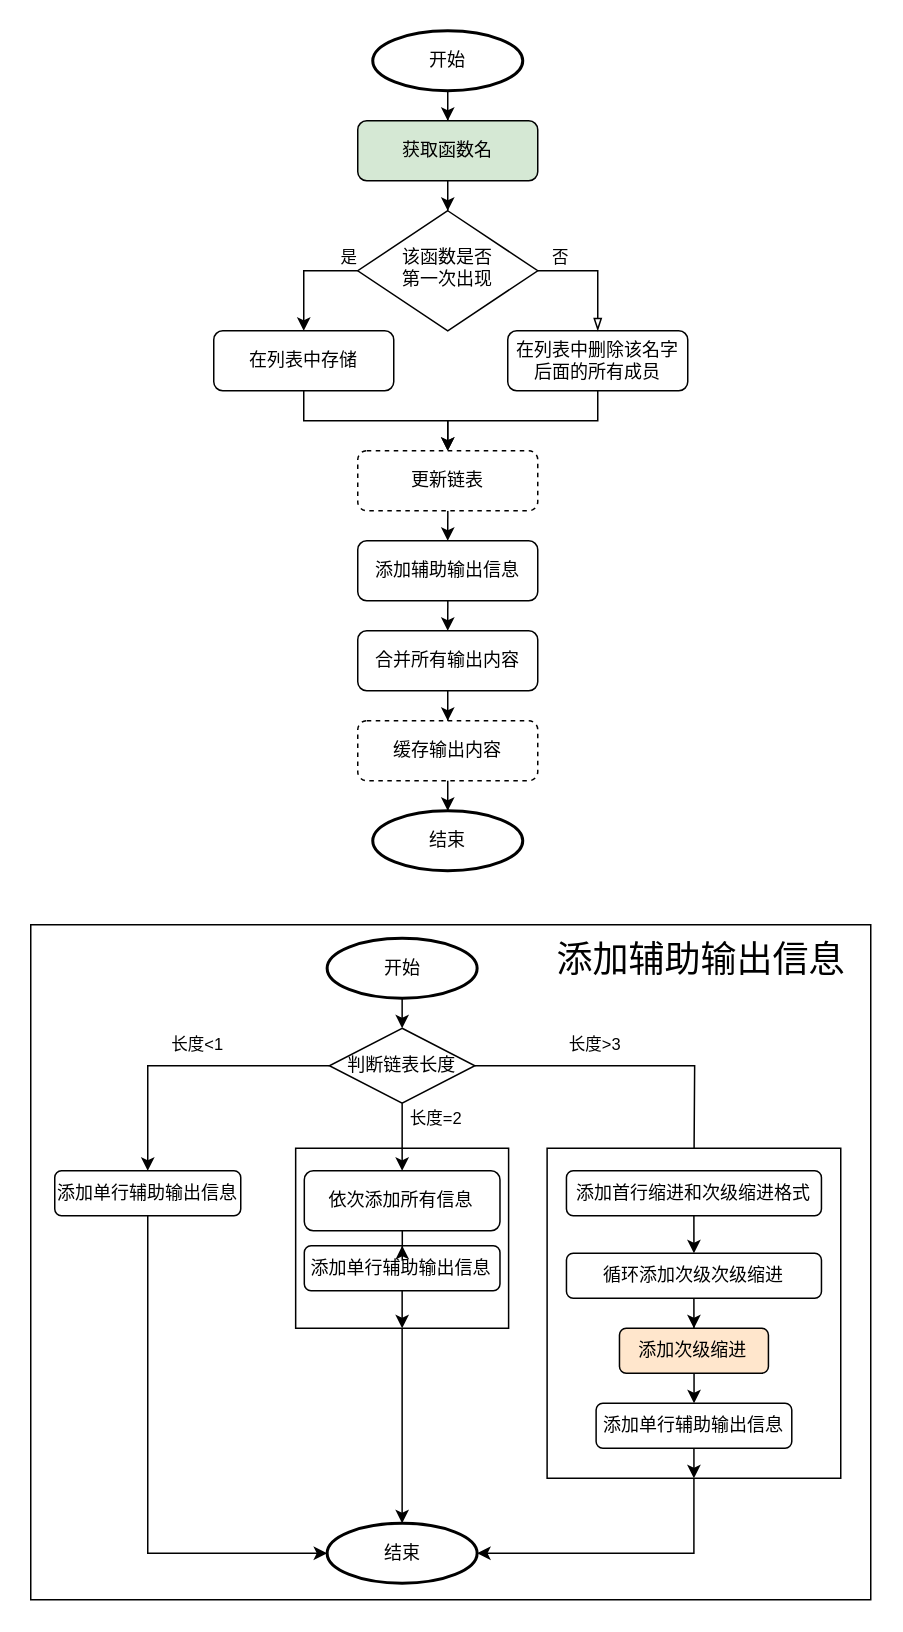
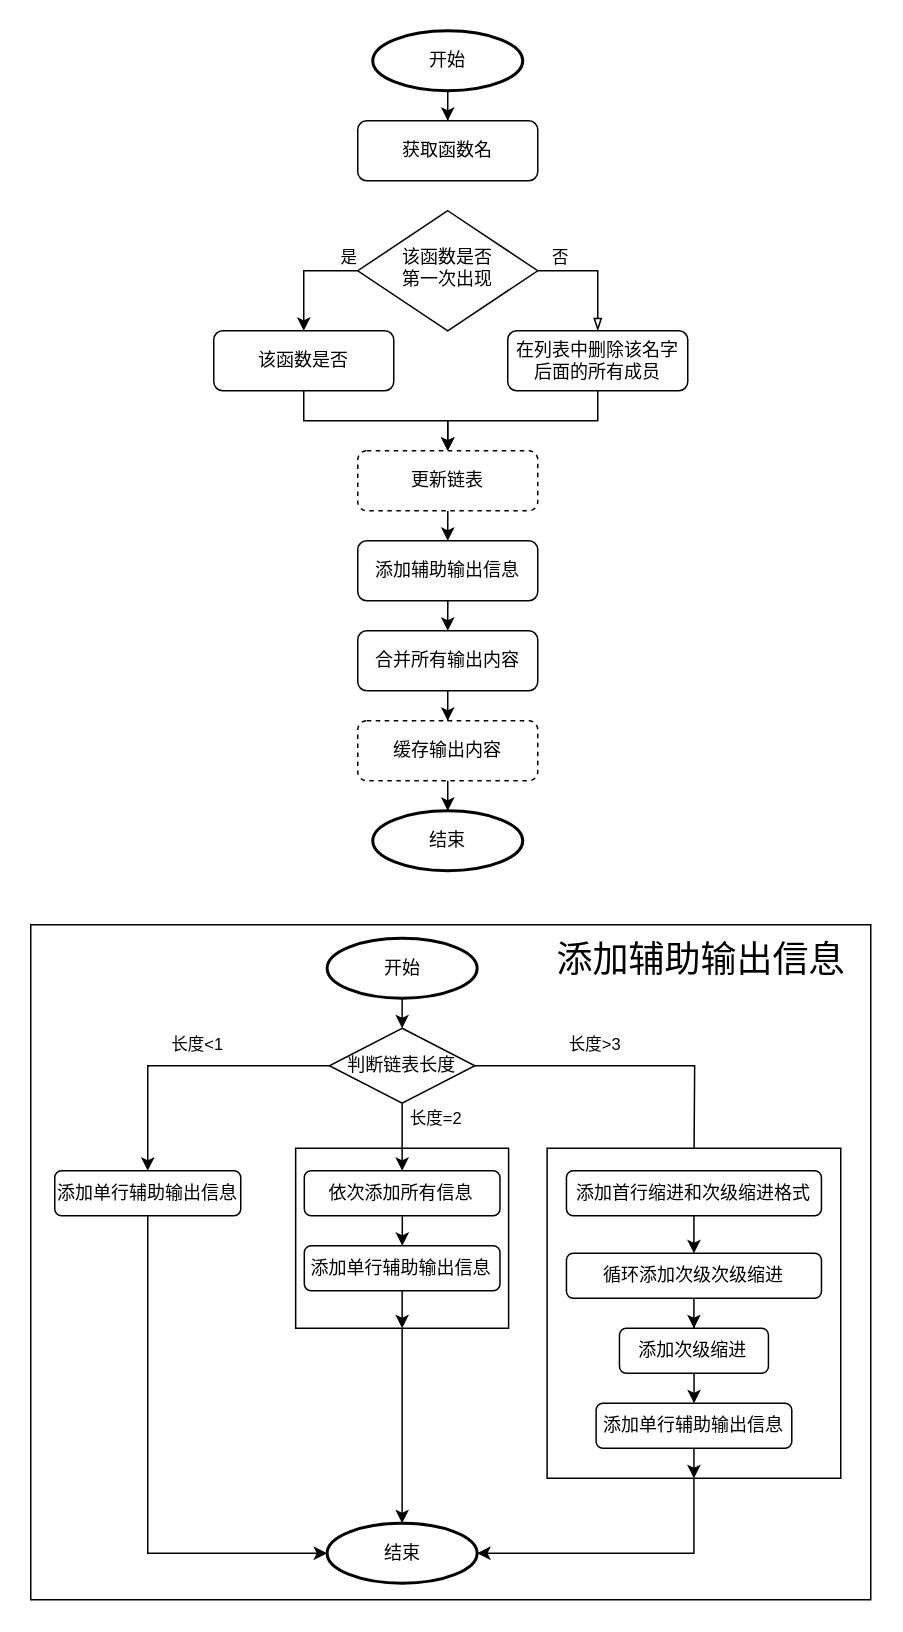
node "获取函数名": fillcolor #d5e8d4 -> #ffffff
edge "获取函数名" -> "该函数是否 第一次出现": removed
node "在列表中存储": label "在列表中存储" -> "该函数是否"
node "依次添加所有信息": size 196x60 -> 196x45
node "添加次级缩进": fillcolor #ffe6cc -> #ffffff
